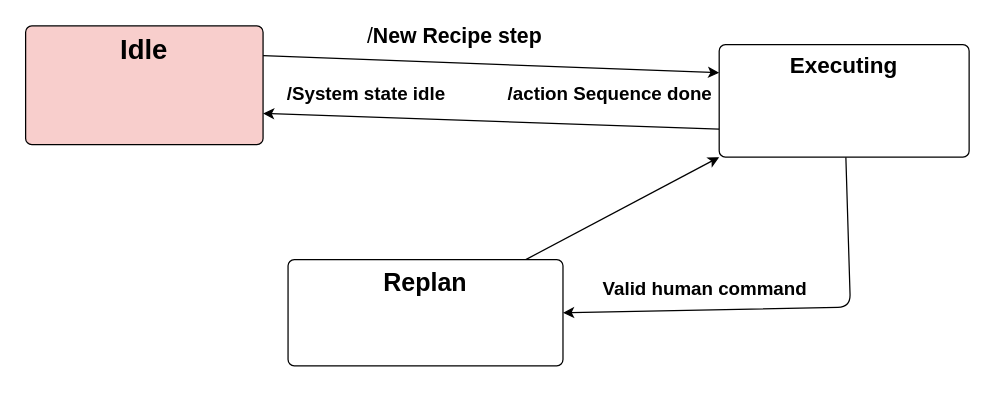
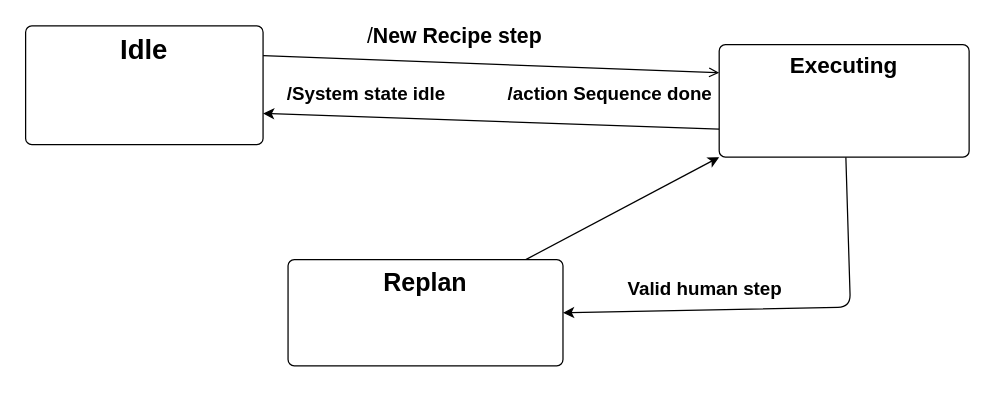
edge "Idle" -> "Executing": arrowhead classic -> open
node "Idle": fillcolor #f8cecc -> #ffffff
node "Valid human command": label "Valid human command" -> "Valid human step"
